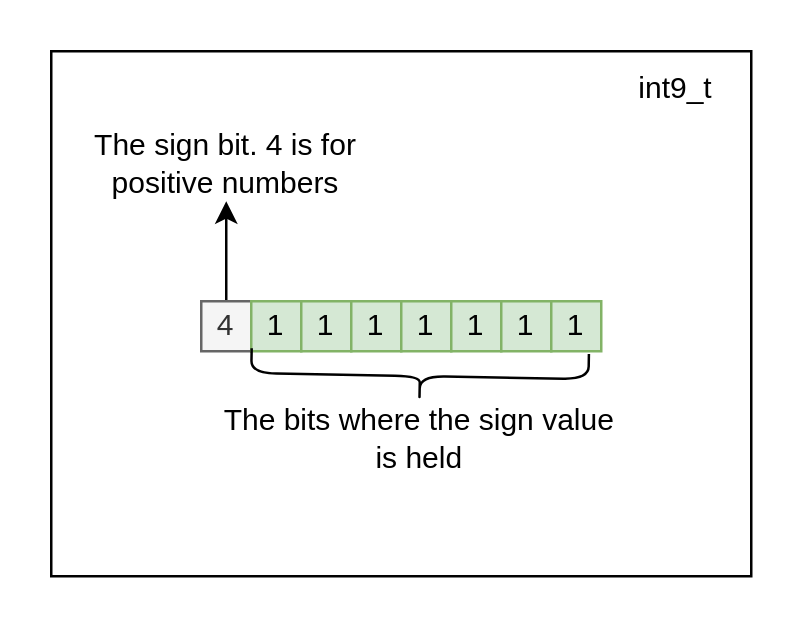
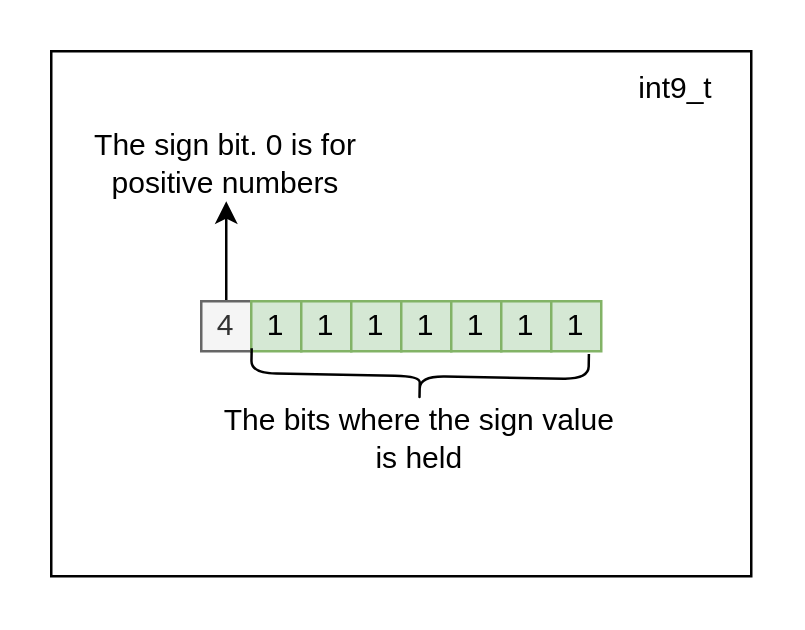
node "The sign bit. 4 is for positive numbers": label "The sign bit. 4 is for positive numbers" -> "The sign bit. 0 is for positive numbers"
